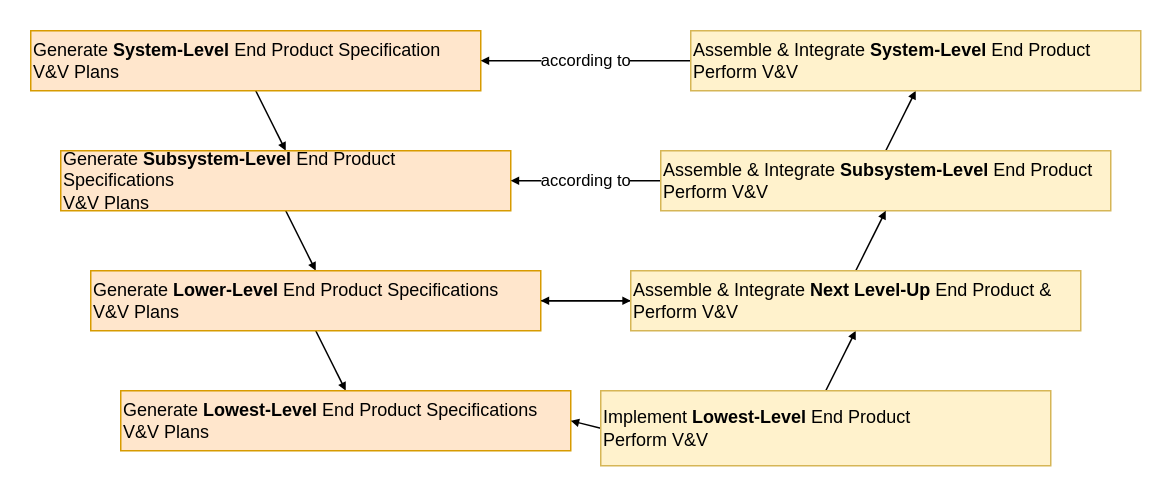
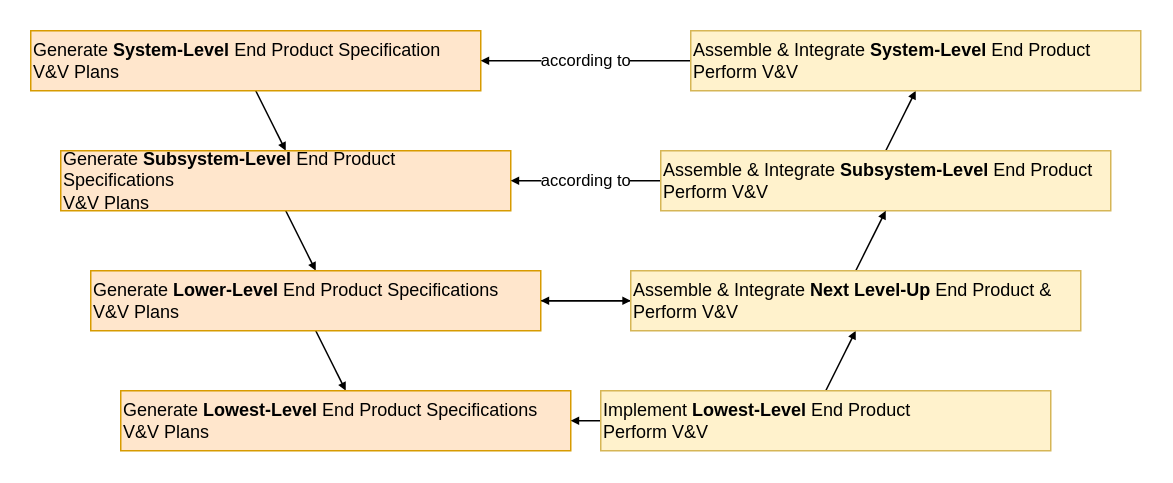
node "Implement Lowest-Level End Product Perform V&V": size 450x75 -> 450x60
